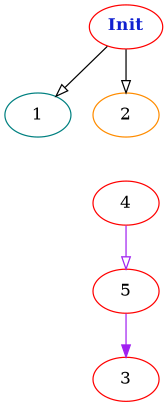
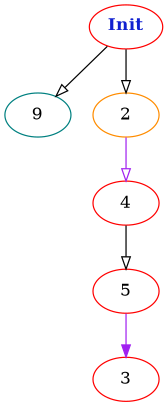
node "1": label "1" -> "9"
edge "2" -> "4": added
edge "4" -> "5": color purple -> black
